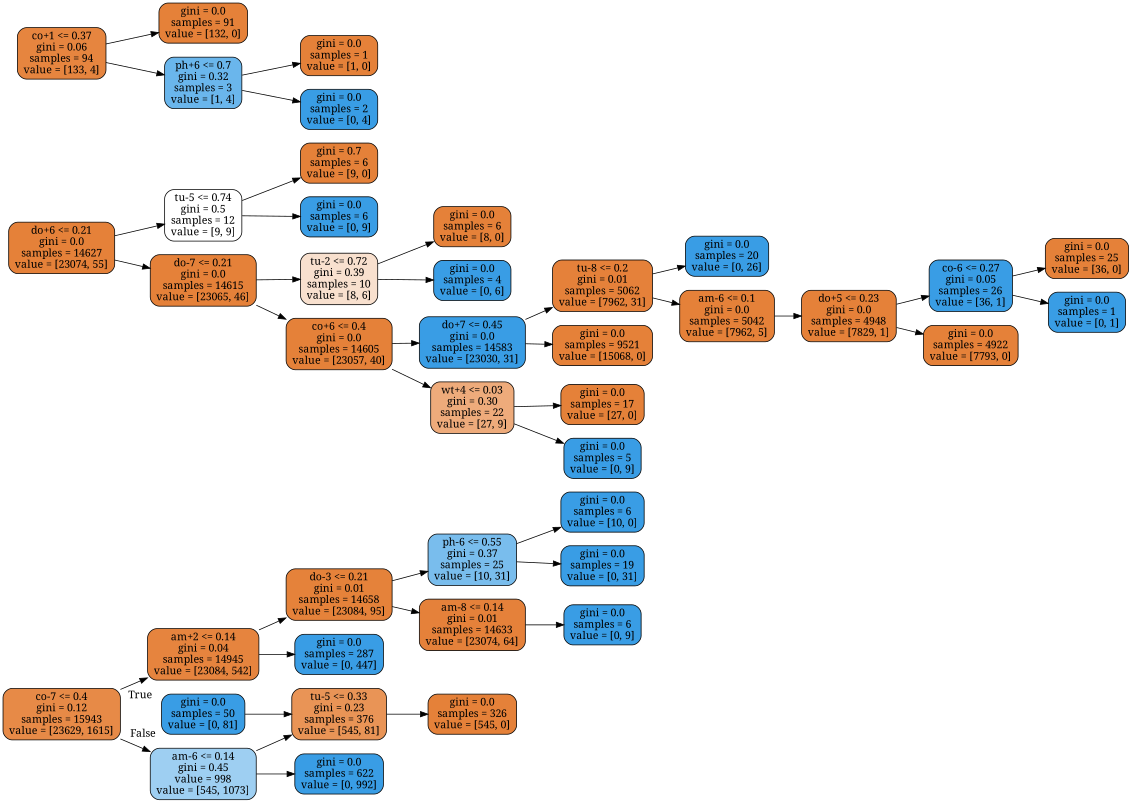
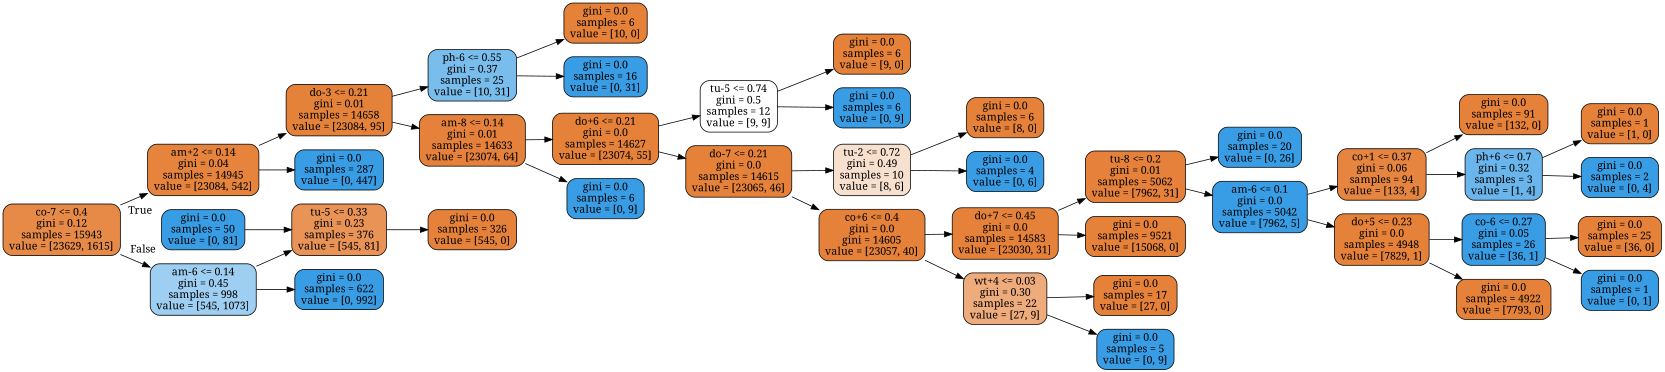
edge "am-8 <= 0.14 gini = 0.01 samples = 14633 value = [23074, 64]" -> "do+6 <= 0.21 gini = 0.0 samples = 14627 value = [23074, 55]": added
node "gini = 0.7 samples = 6 value = [9, 0]": label "gini = 0.7 samples = 6 value = [9, 0]" -> "gini = 0.0 samples = 6 value = [9, 0]"
edge "am-6 <= 0.1 gini = 0.0 samples = 5042 value = [7962, 5]" -> "co+1 <= 0.37 gini = 0.06 samples = 94 value = [133, 4]": added
node "tu-2 <= 0.72 gini = 0.39 samples = 10 value = [8, 6]": label "tu-2 <= 0.72 gini = 0.39 samples = 10 value = [8, 6]" -> "tu-2 <= 0.72 gini = 0.49 samples = 10 value = [8, 6]"
node "am-6 <= 0.1 gini = 0.0 samples = 5042 value = [7962, 5]": fillcolor #e58139 -> #399de5
node "do+7 <= 0.45 gini = 0.0 samples = 14583 value = [23030, 31]": fillcolor #399de5 -> #e58139
node "co+6 <= 0.4 gini = 0.0 samples = 14605 value = [23057, 40]": label "co+6 <= 0.4 gini = 0.0 samples = 14605 value = [23057, 40]" -> "co+6 <= 0.4 gini = 0.0 gini = 14605 value = [23057, 40]"
node "gini = 0.0 samples = 6 value = [10, 0]": fillcolor #399de5 -> #e58139
node "gini = 0.0 samples = 19 value = [0, 31]": label "gini = 0.0 samples = 19 value = [0, 31]" -> "gini = 0.0 samples = 16 value = [0, 31]"
node "am-6 <= 0.14 gini = 0.45 value = 998 value = [545, 1073]": label "am-6 <= 0.14 gini = 0.45 value = 998 value = [545, 1073]" -> "am-6 <= 0.14 gini = 0.45 samples = 998 value = [545, 1073]"
